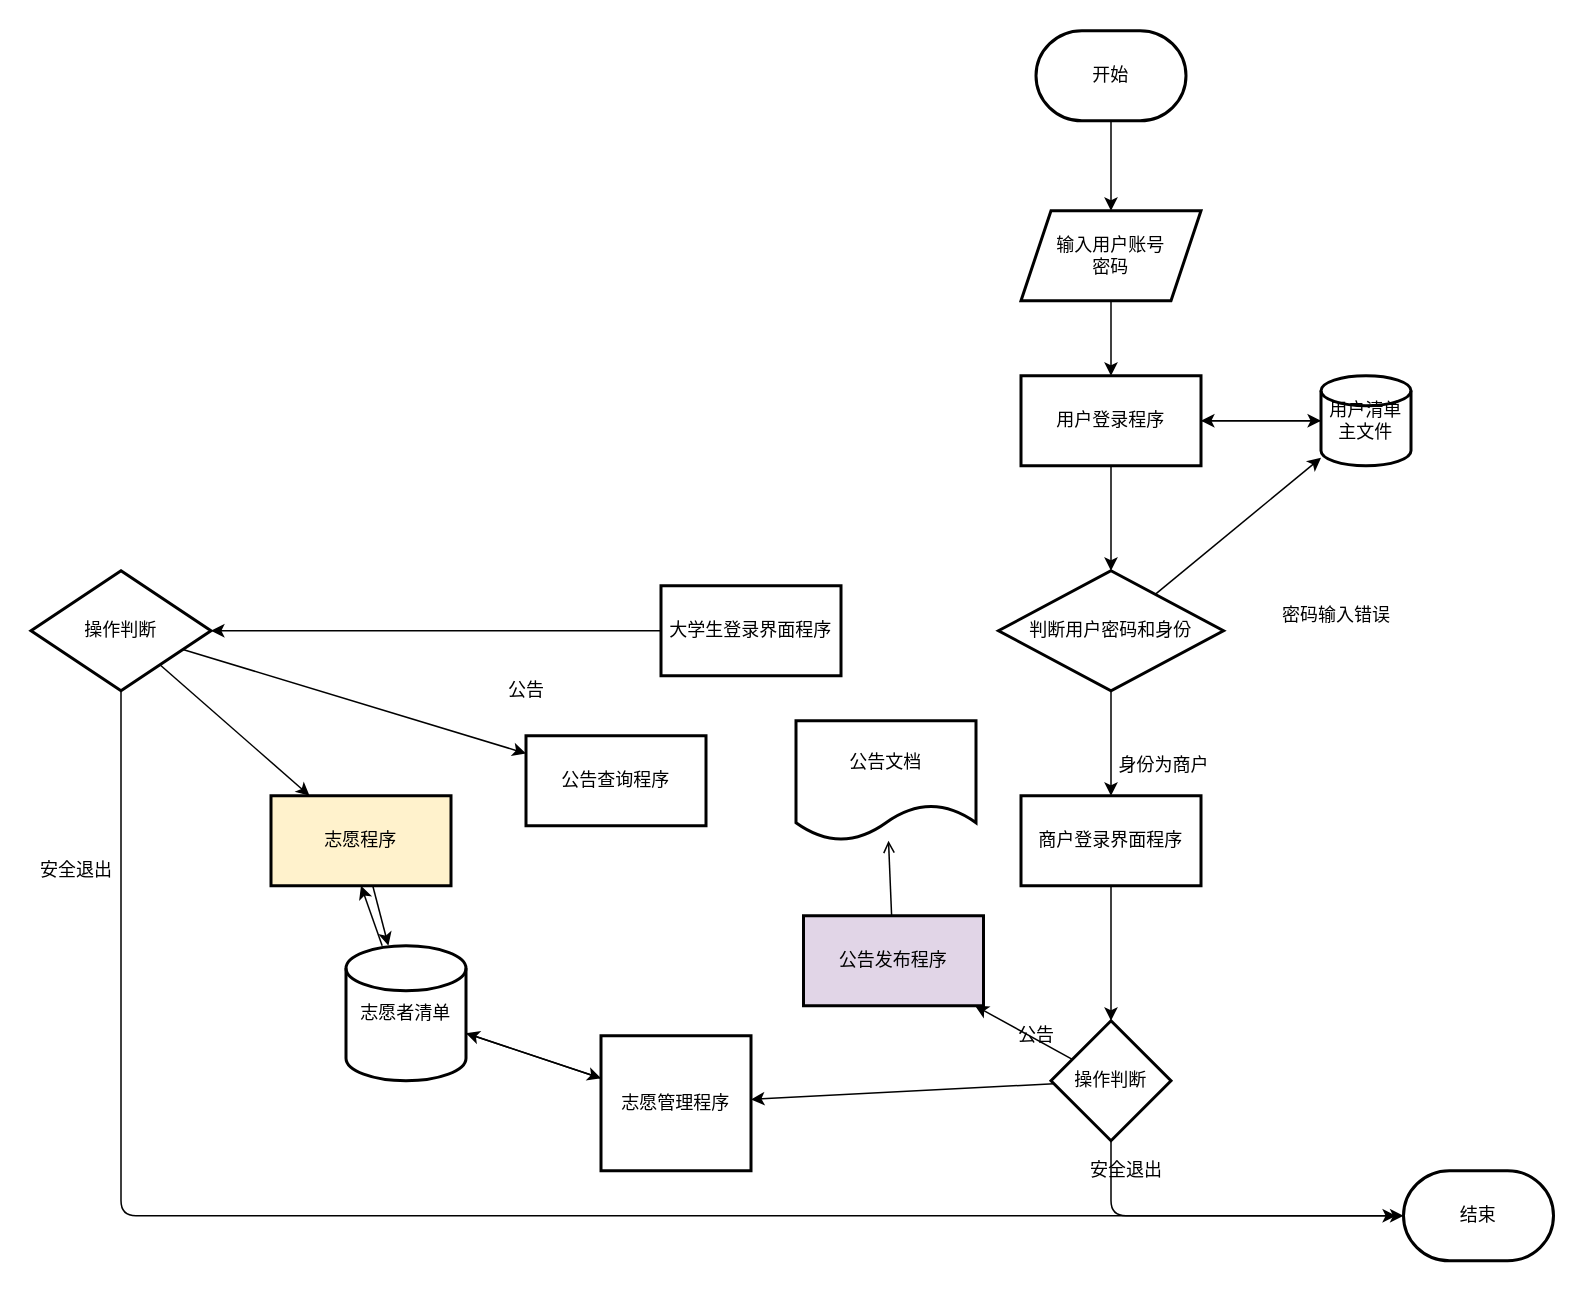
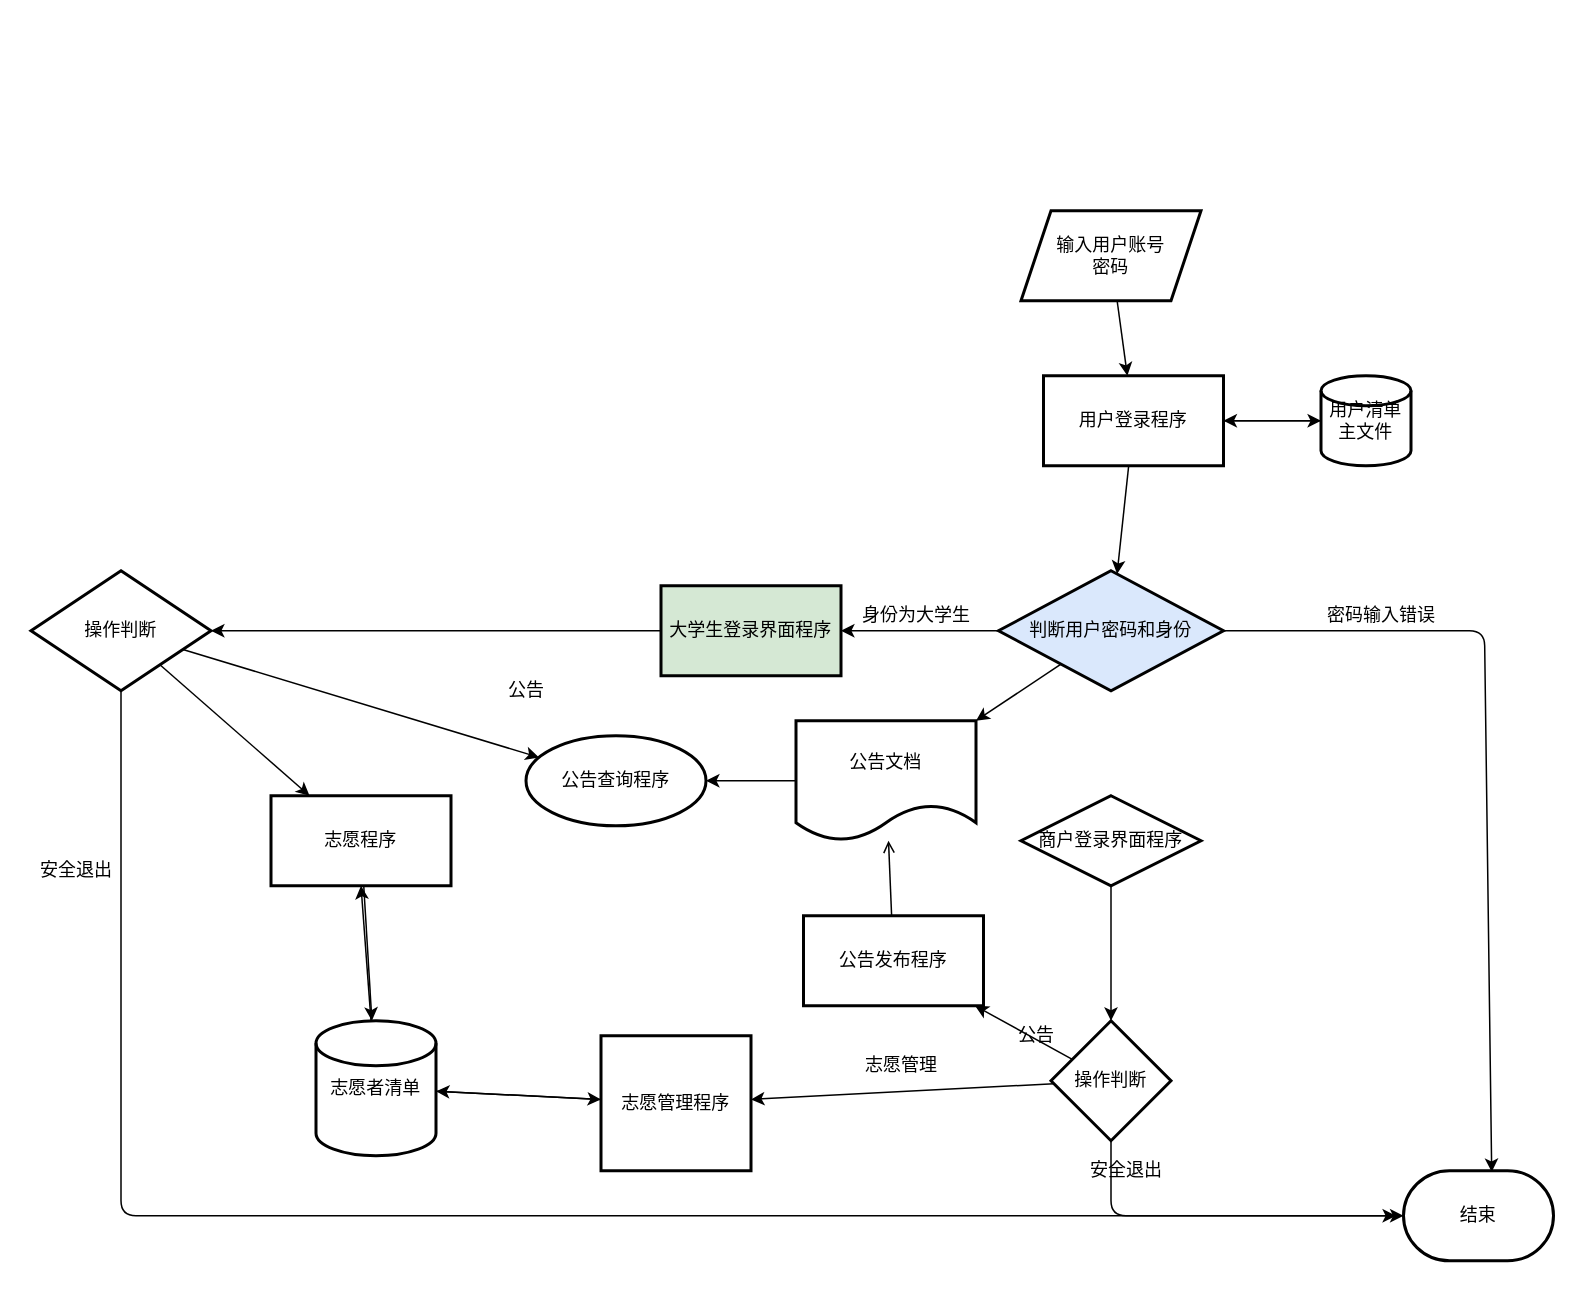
node "开始": removed
edge "开始" -> "输入用户账号 密码": removed
node "用户登录程序": moved (1111, 421) -> (1133, 421)
edge "判断用户密码和身份" -> "用户清单主文件": now "判断用户密码和身份" -> "大学生登录界面程序"
node "身份为大学生": added
node "密码输入错误": moved (1336, 616) -> (1381, 616)
node "大学生登录界面程序": fillcolor #ffffff -> #d5e8d4
node "判断用户密码和身份": fillcolor #ffffff -> #dae8fc
edge "判断用户密码和身份" -> "商户登录界面程序": now "判断用户密码和身份" -> "公告文档"
node "身份为商户": removed
edge "判断用户密码和身份" -> "结束": added
node "公告查询程序": shape rectangle -> ellipse
edge "公告文档" -> "公告查询程序": added
node "志愿程序": fillcolor #fff2cc -> #ffffff
node "商户登录界面程序": shape rectangle -> diamond
node "公告发布程序": fillcolor #e1d5e7 -> #ffffff
node "志愿者清单": moved (406, 1013) -> (376, 1088)
node "志愿管理": added
